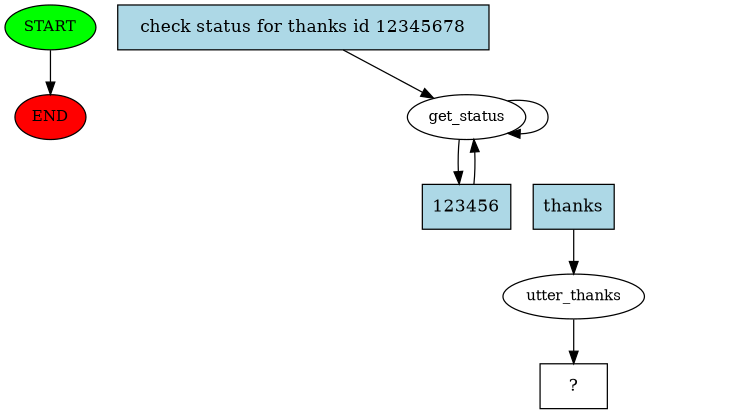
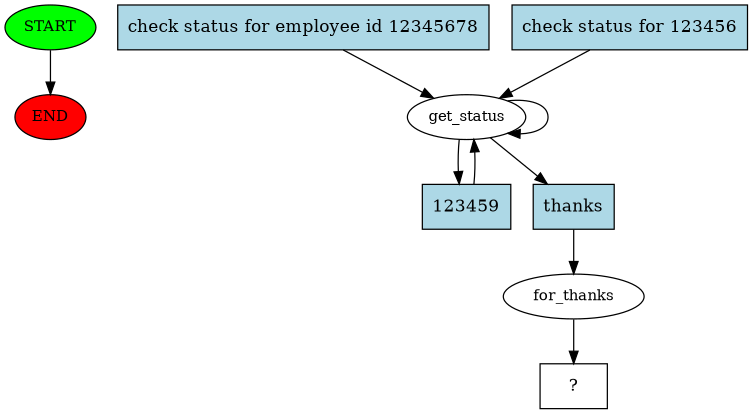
node "check status for thanks id 12345678": label "check status for thanks id 12345678" -> "check status for employee id 12345678"
node "check status for 123456": added
edge "get_status" -> "thanks": added
node "123456": label "123456" -> "123459"
node "utter_thanks": label "utter_thanks" -> "for_thanks"
